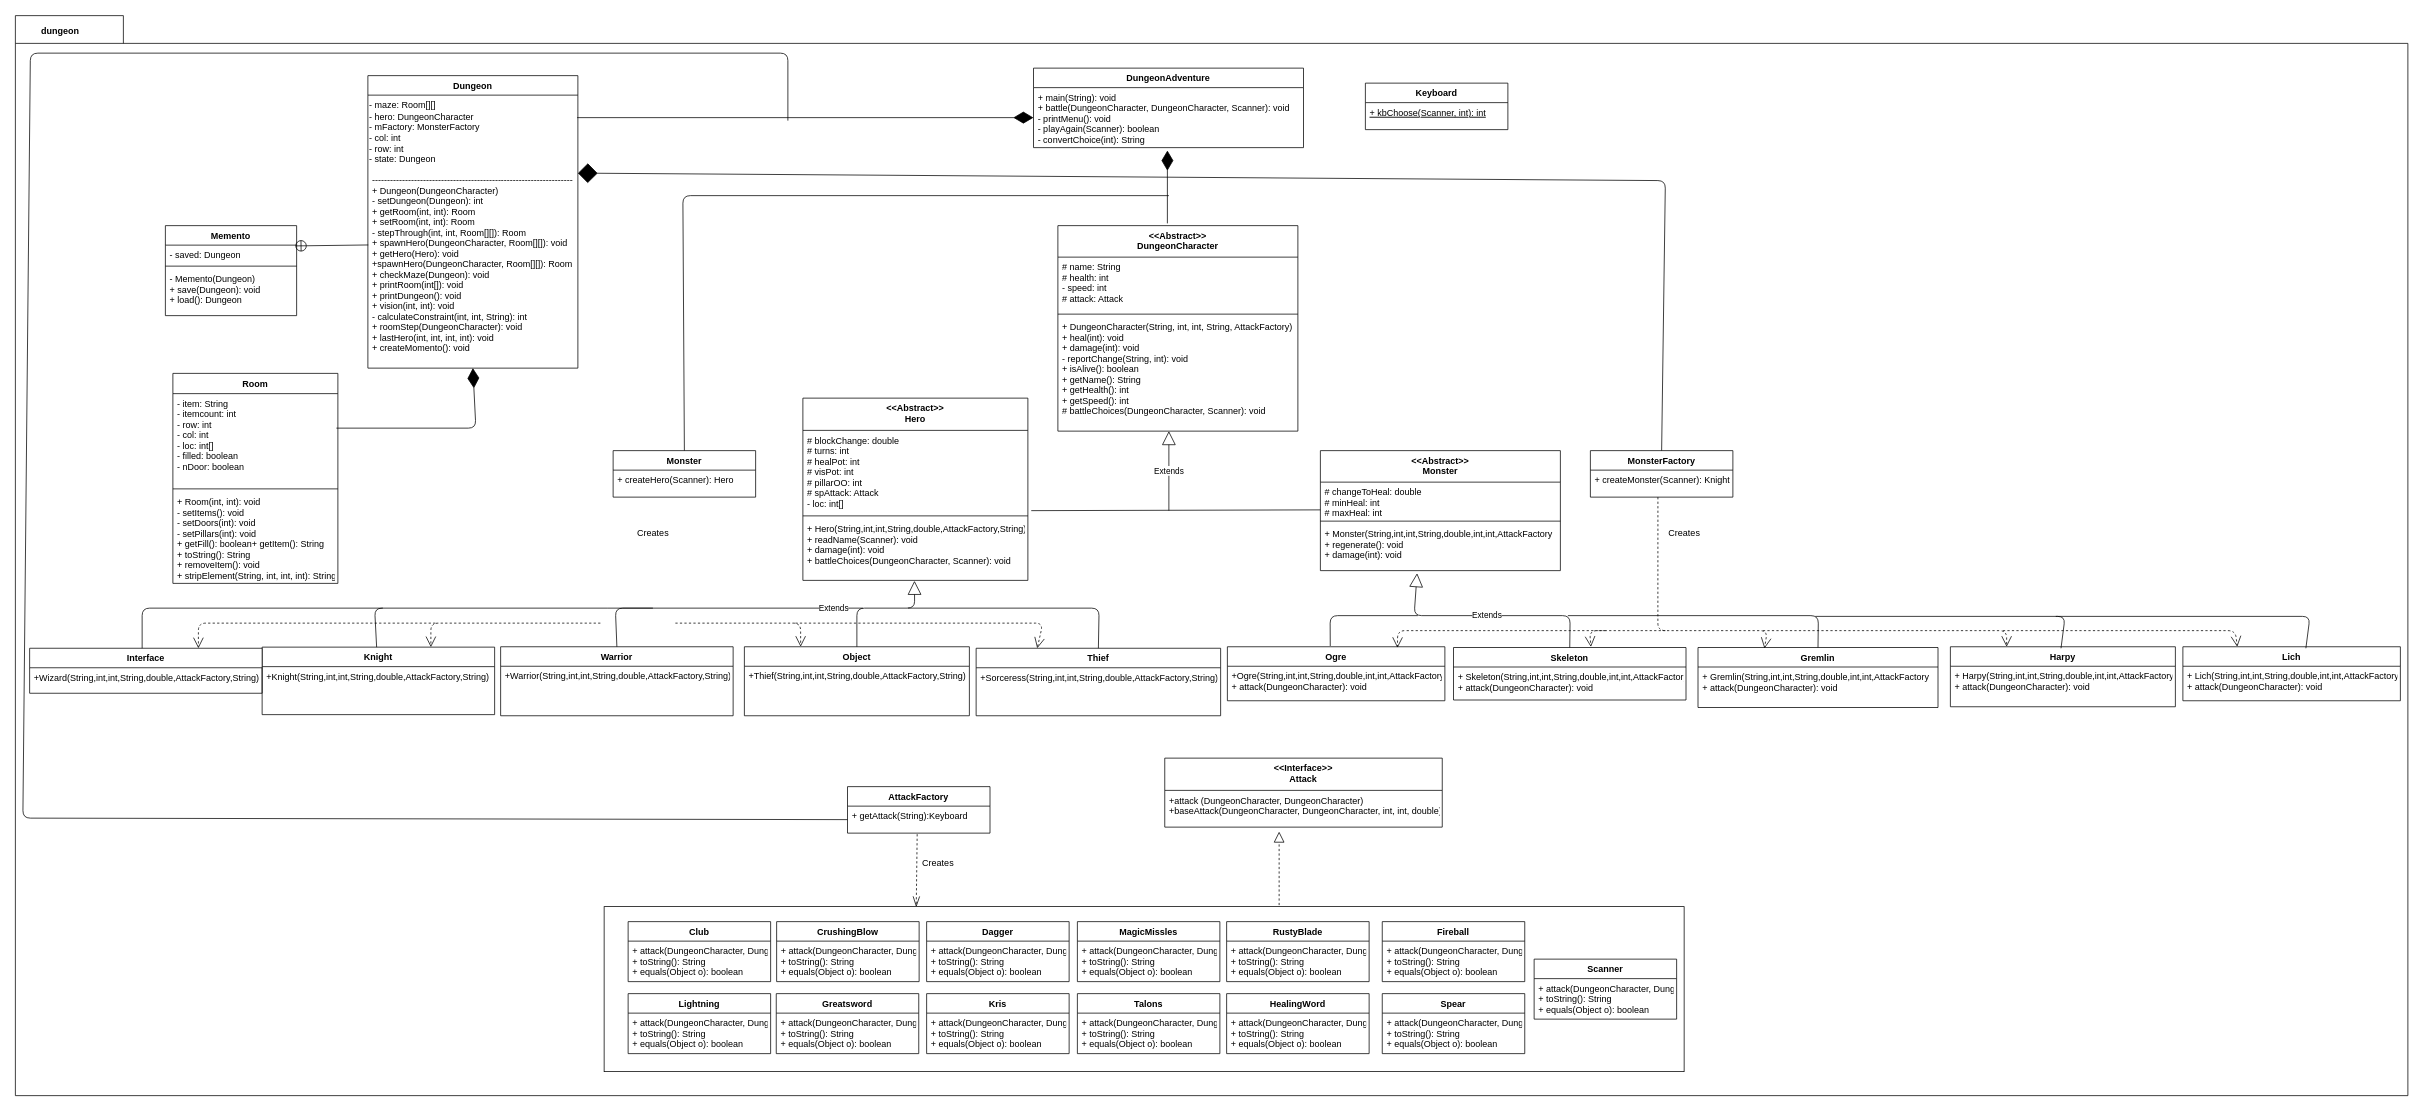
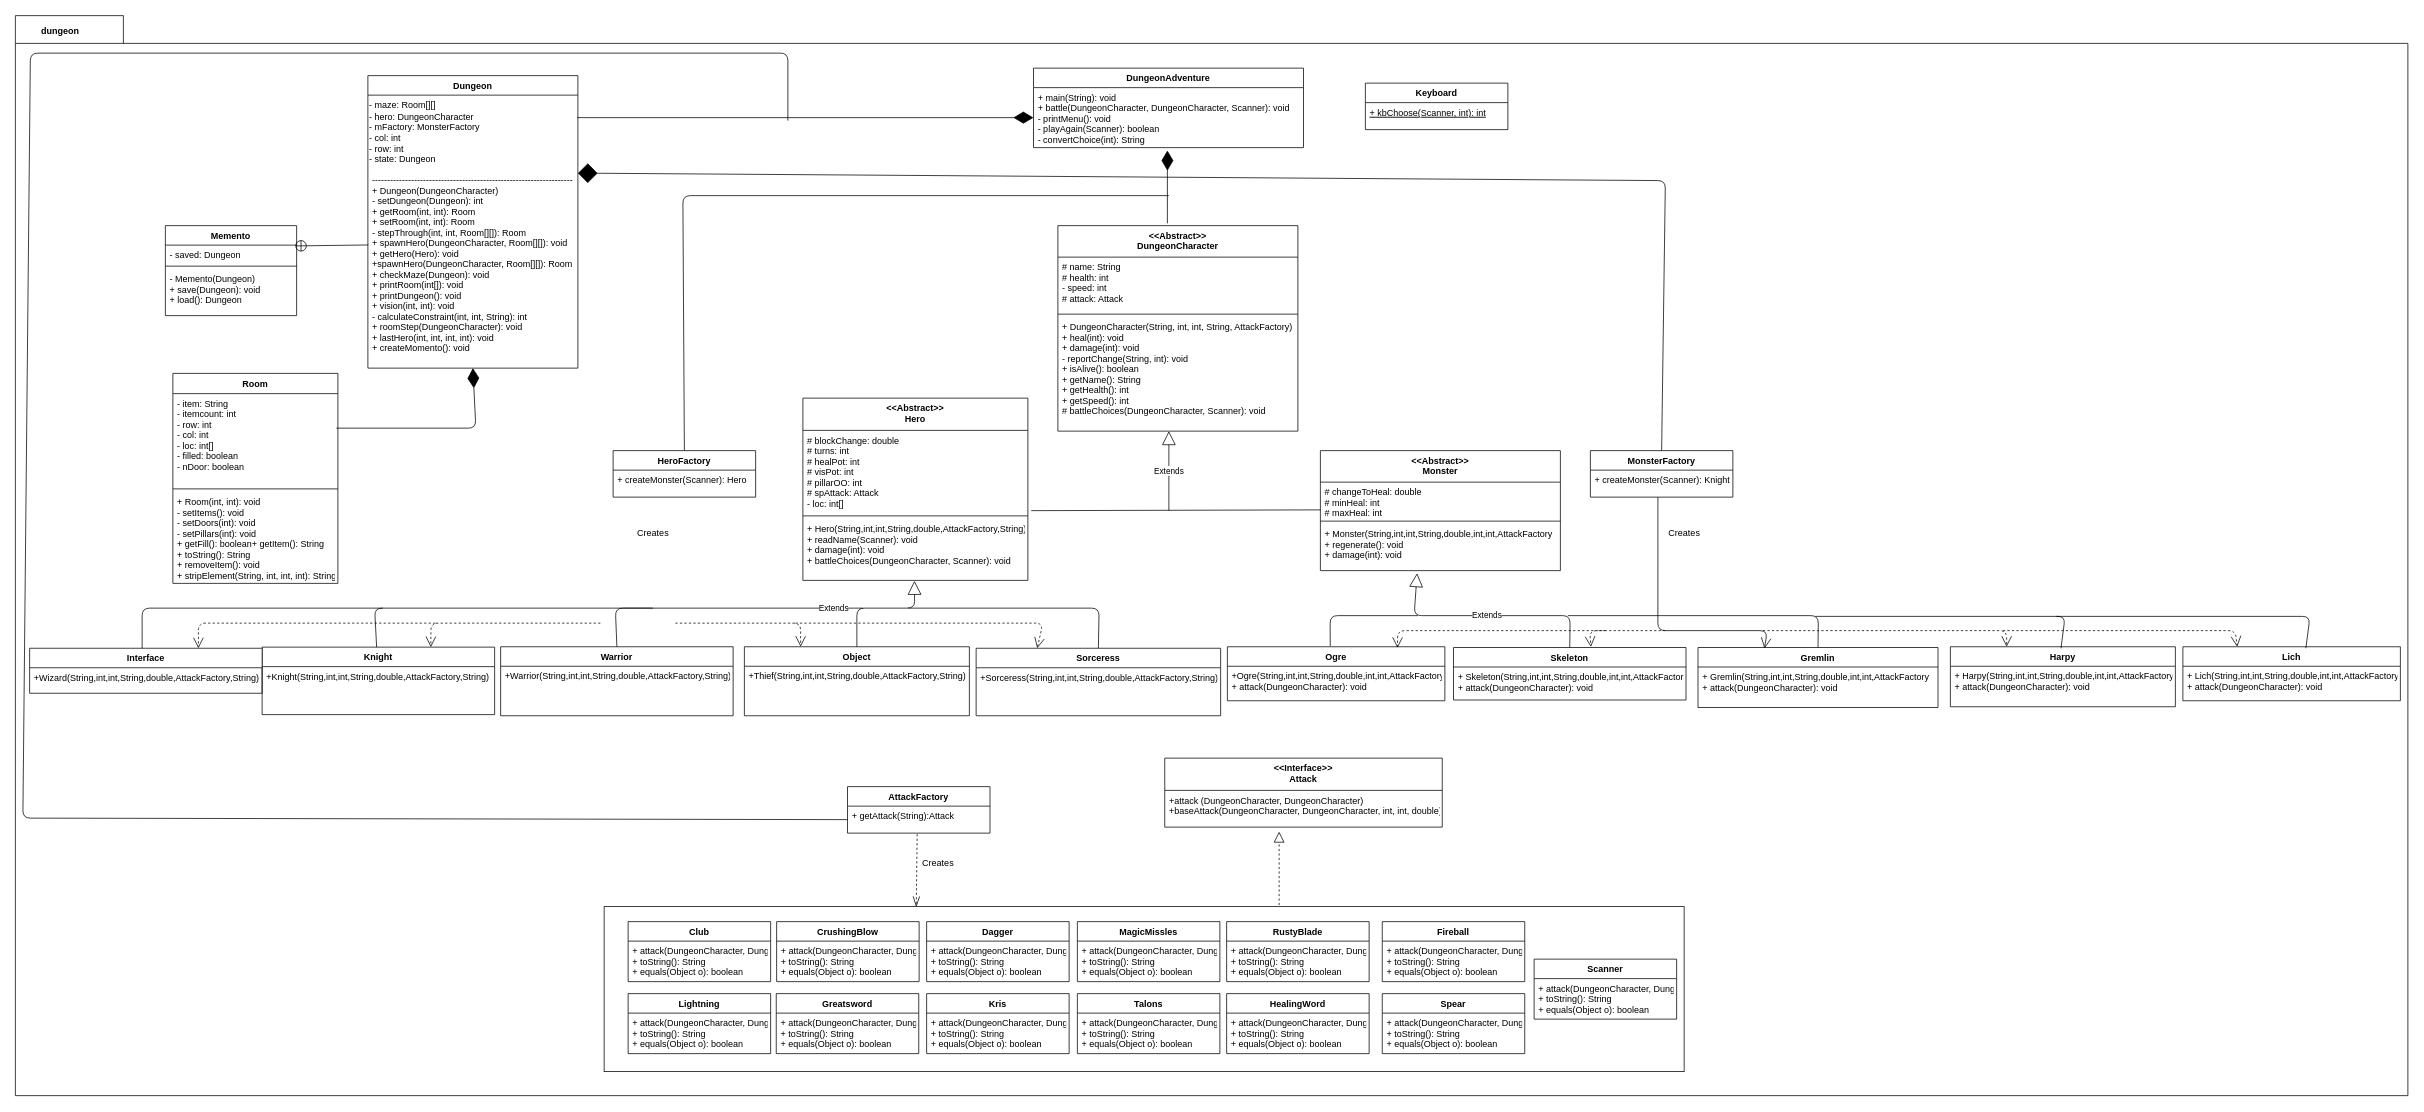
node "Monster": label "Monster" -> "HeroFactory"
node "+ createHero(Scanner): Hero": label "+ createHero(Scanner): Hero" -> "+ createMonster(Scanner): Hero"
edge "+ createMonster(Scanner): Knight" -> "Gremlin": style dashed -> solid
node "Thief": label "Thief" -> "Sorceress"
node "+ getAttack(String):Keyboard": label "+ getAttack(String):Keyboard" -> "+ getAttack(String):Attack"
